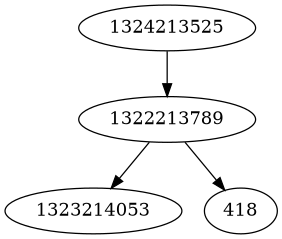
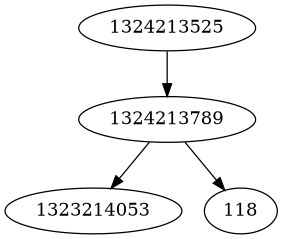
node "1322213789": label "1322213789" -> "1324213789"
node "418": label "418" -> "118"
